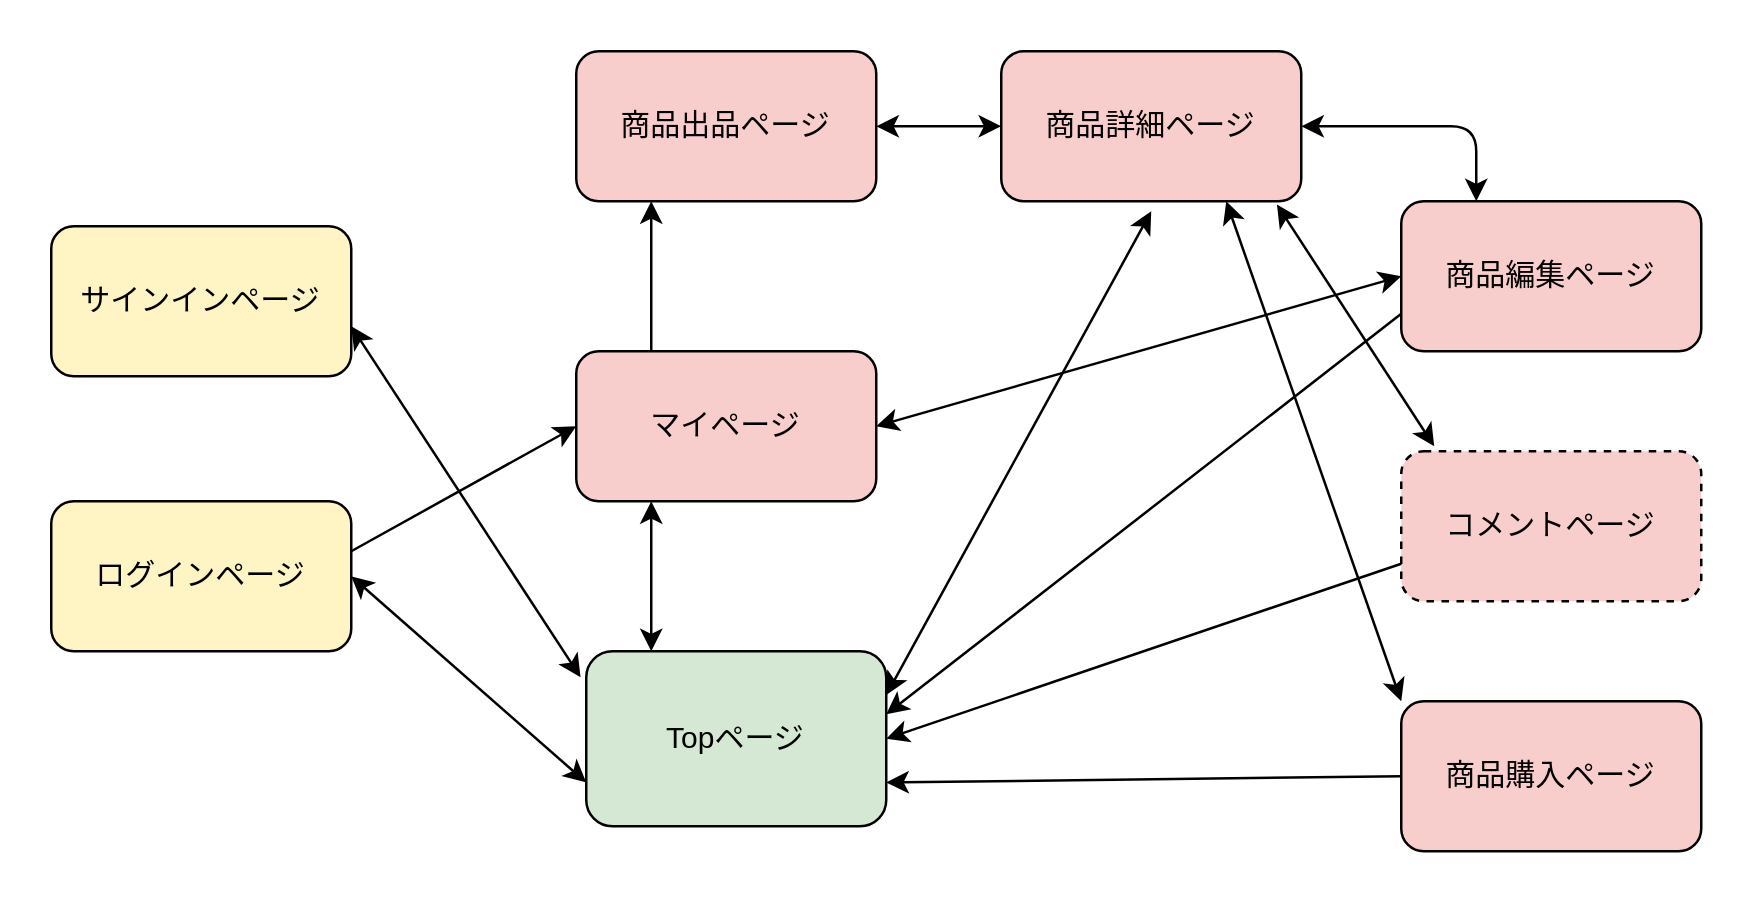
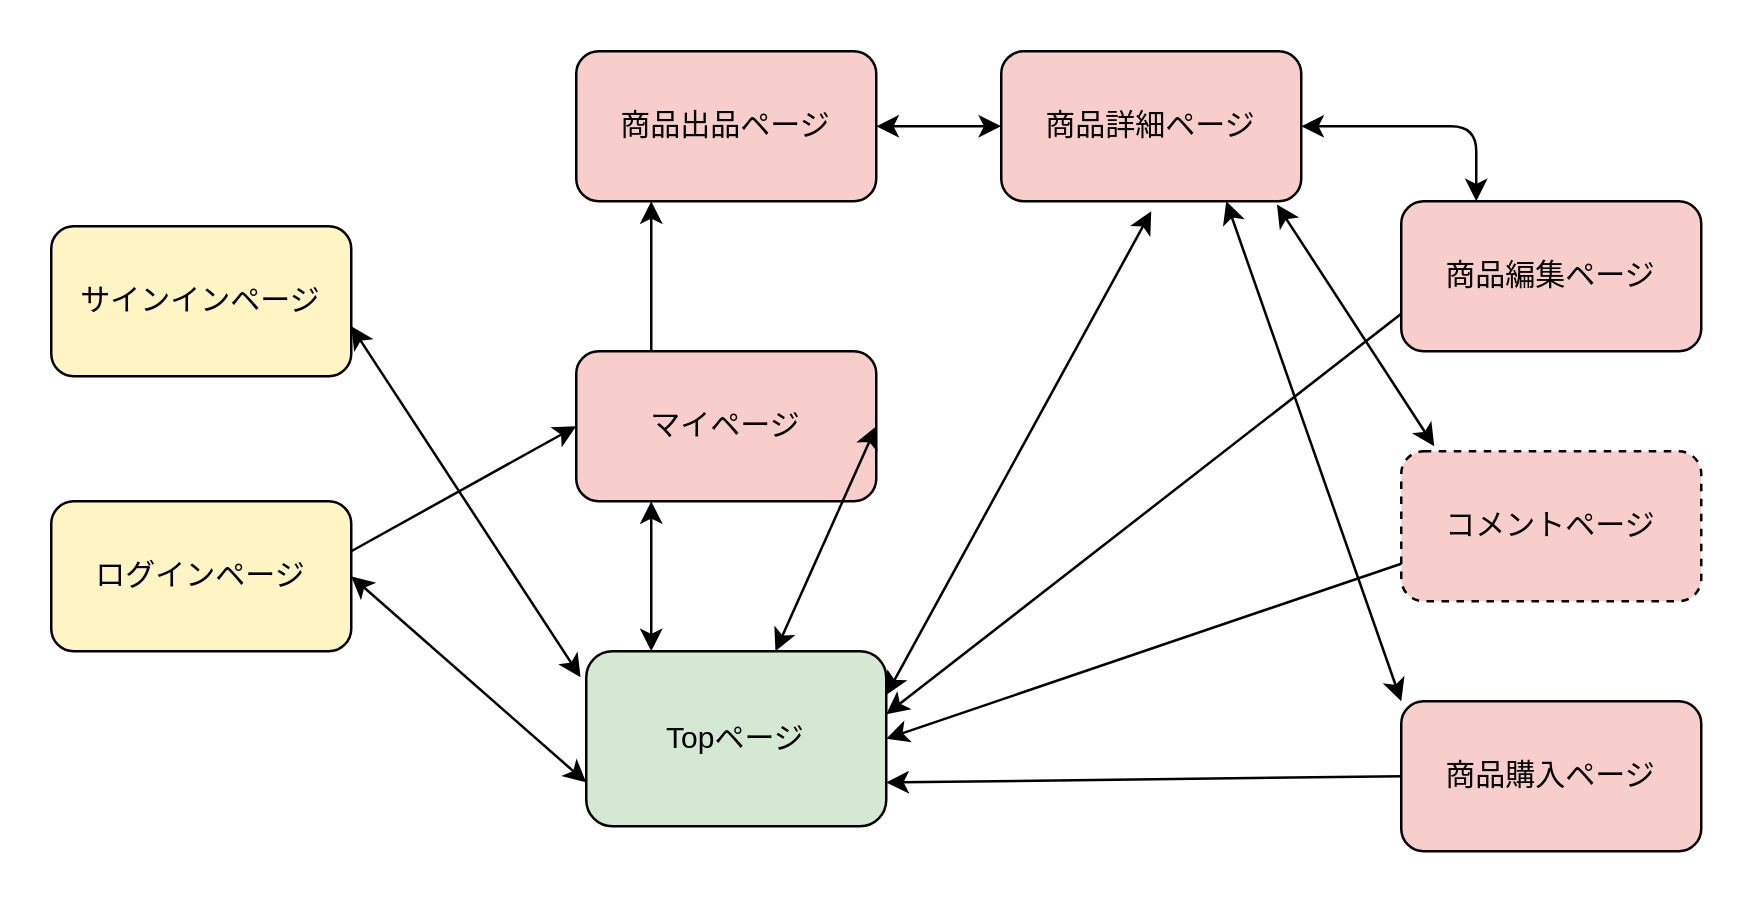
edge "商品編集ページ" -- "マイページ": now "Topページ" -- "マイページ"
